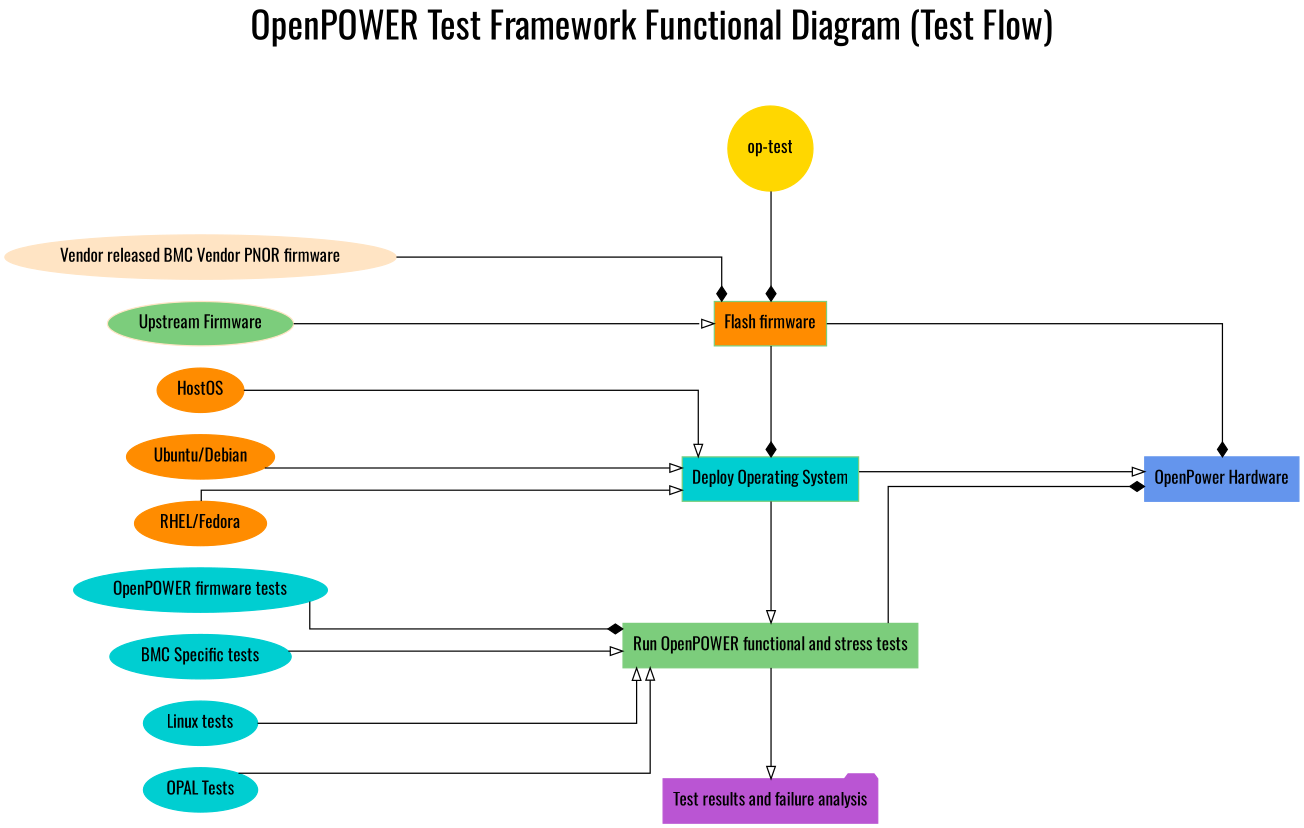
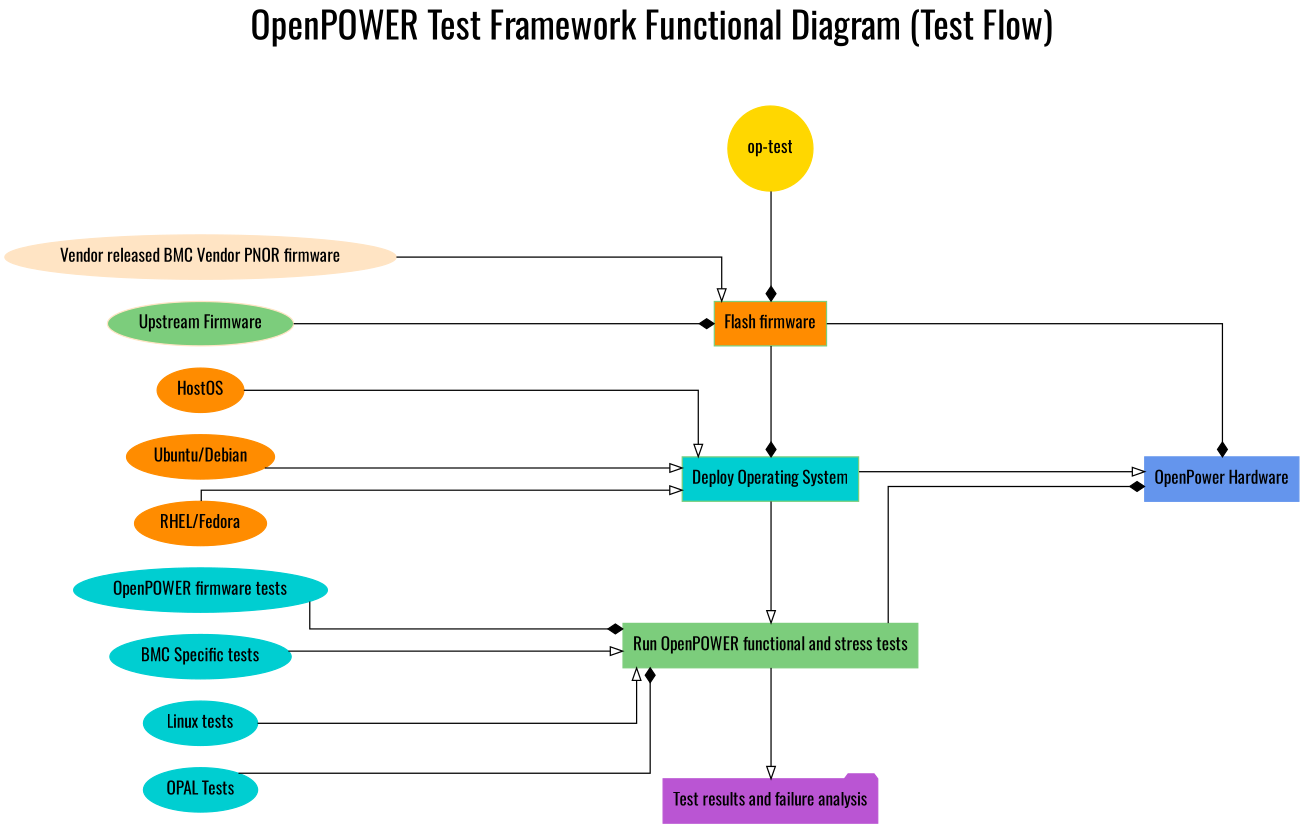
edge "Vendor released BMC Vendor PNOR firmware" -> "Flash firmware": arrowhead diamond -> onormal
edge "Upstream Firmware" -> "Flash firmware": arrowhead onormal -> diamond
edge "OPAL Tests" -> "Run OpenPOWER functional and stress tests": arrowhead onormal -> diamond
